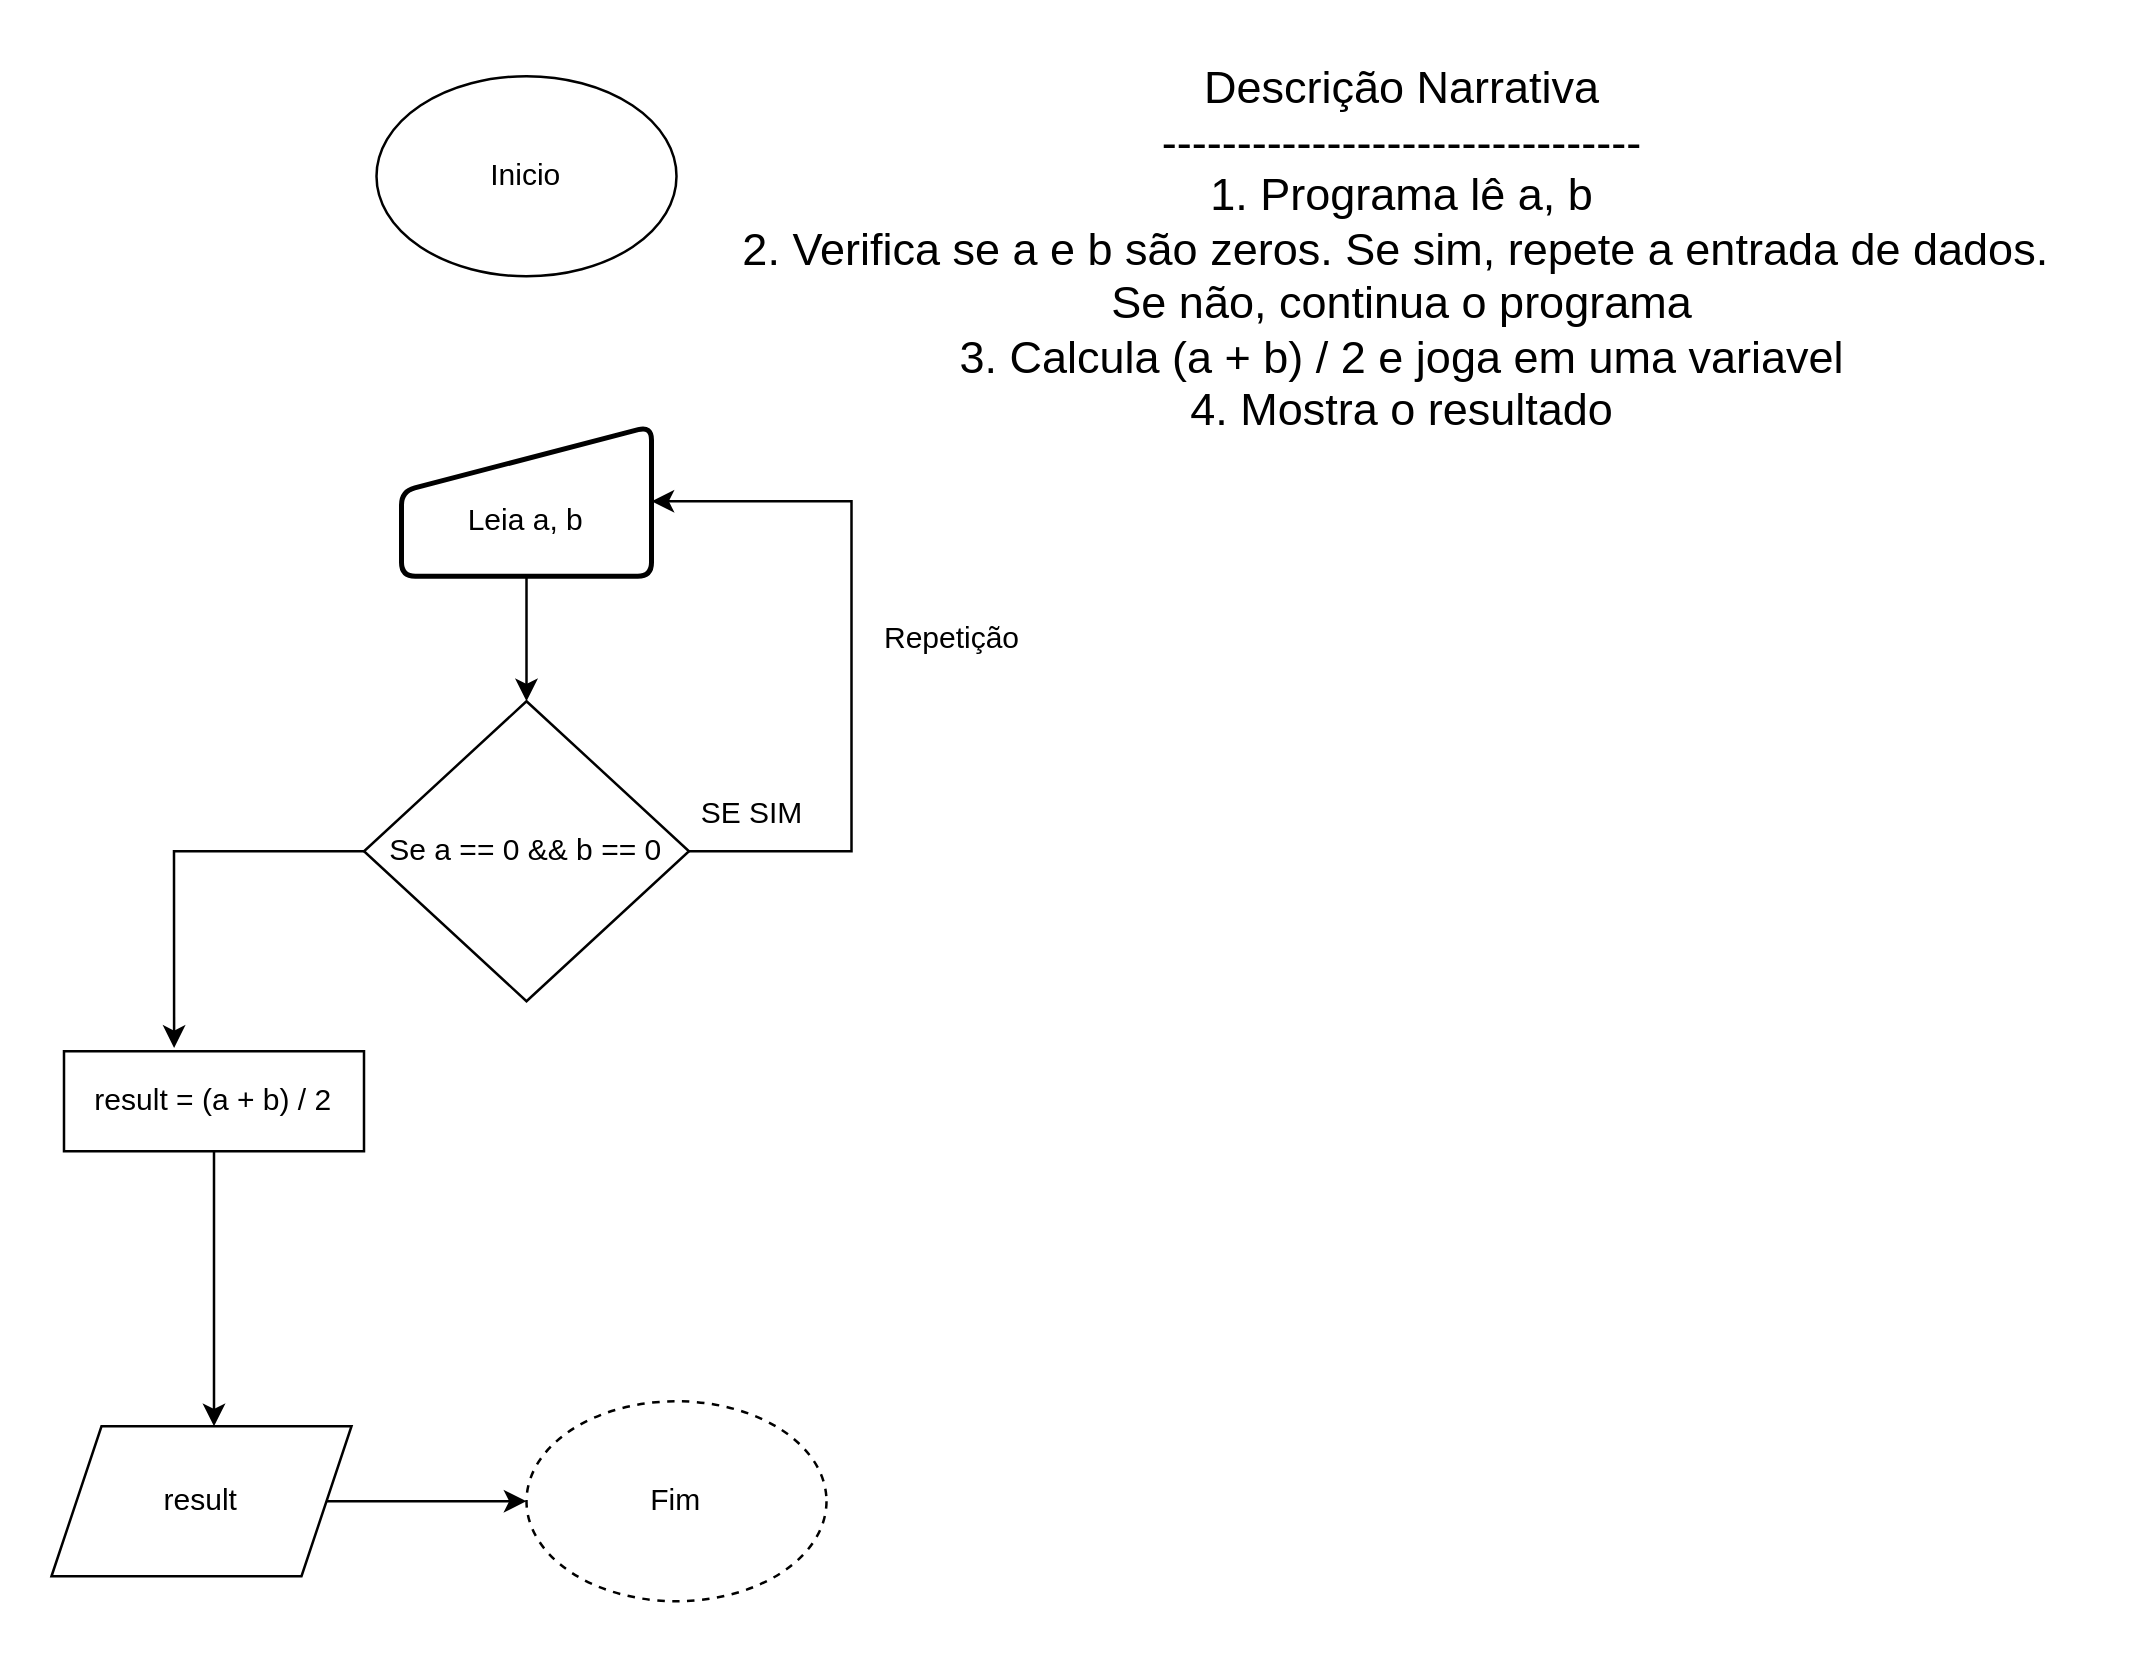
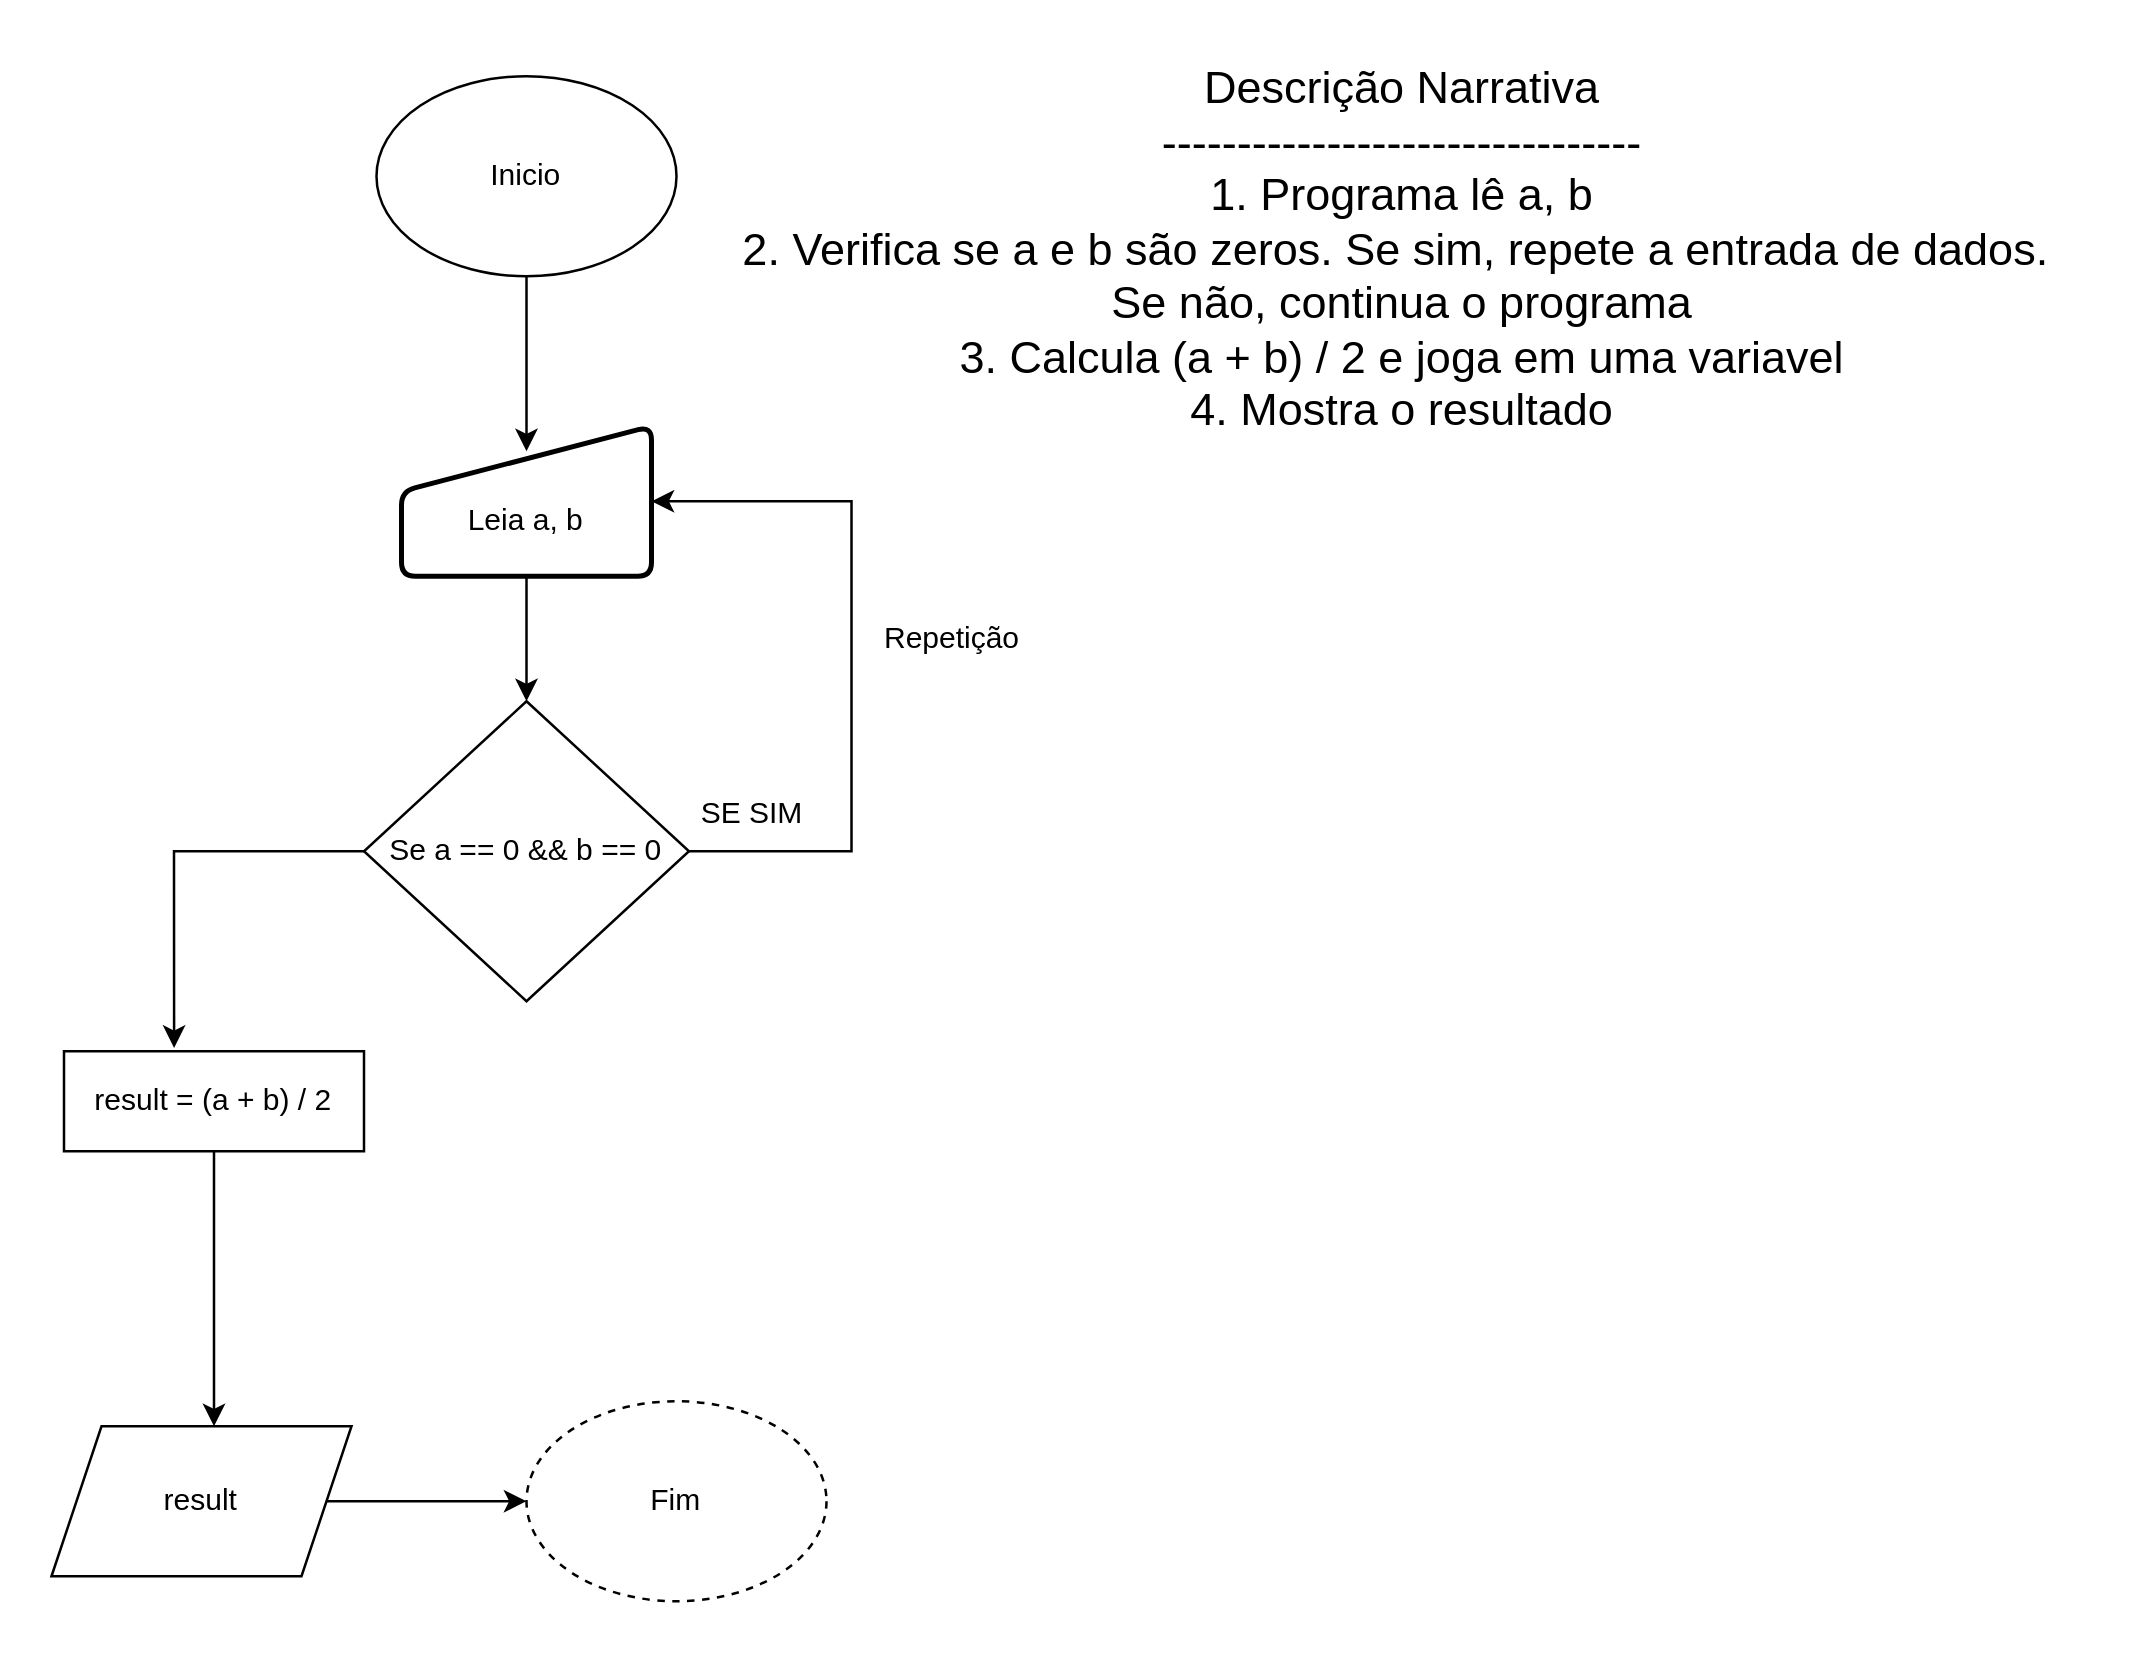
edge "Inicio" -> "Leia a, b": added
